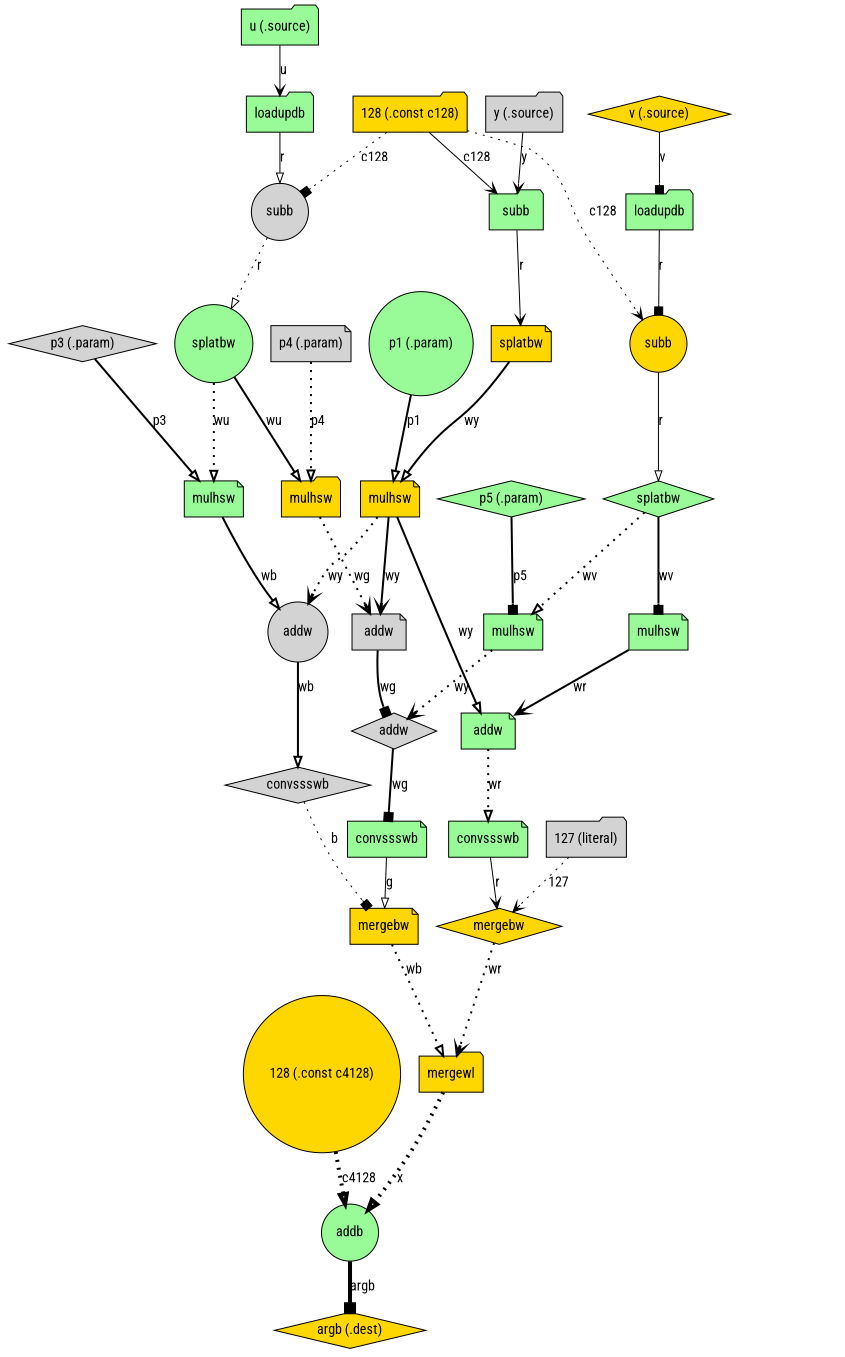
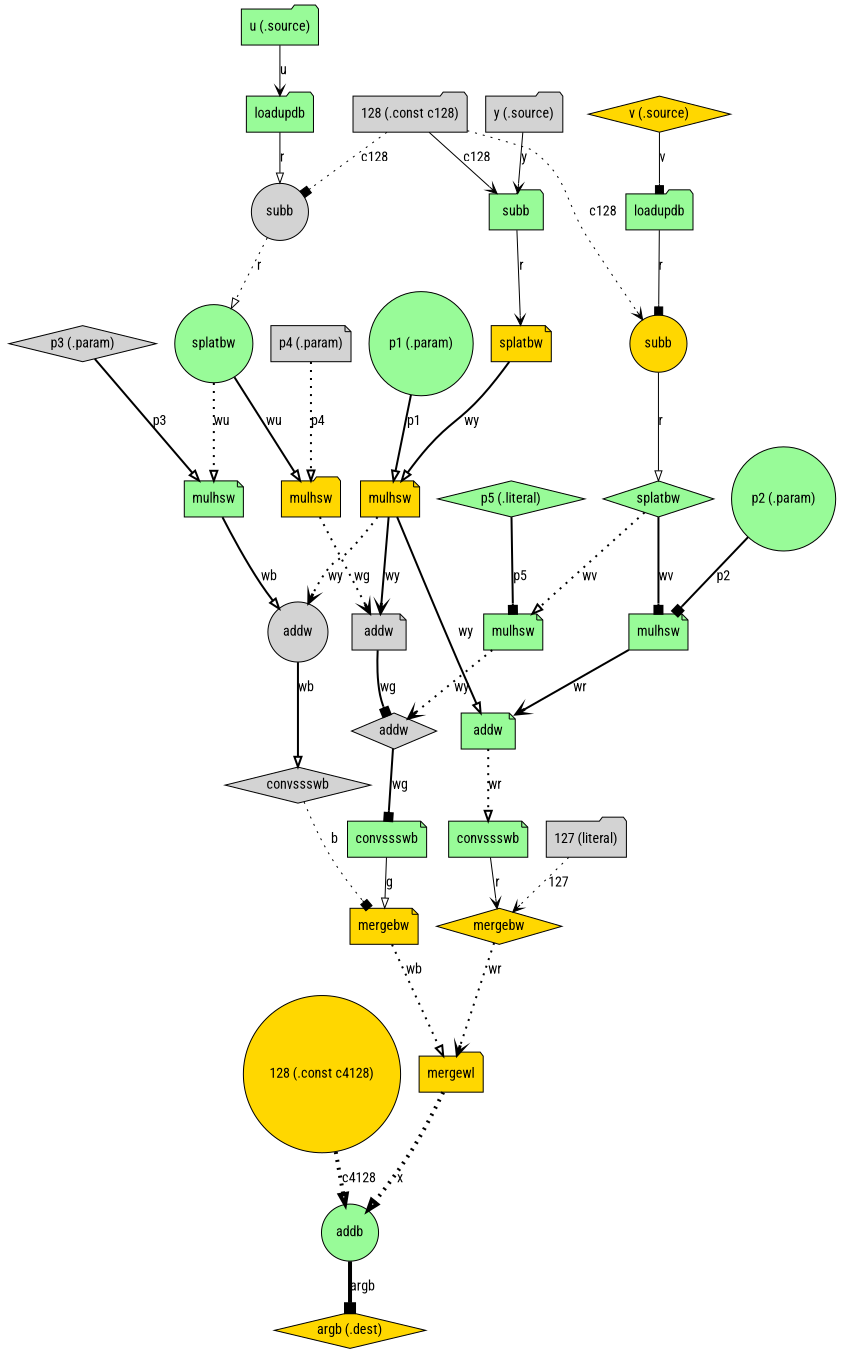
node "128 (.const c128)": fillcolor gold -> lightgrey
node "p5 (.param)": label "p5 (.param)" -> "p5 (.literal)"
node "p2 (.param)": added
